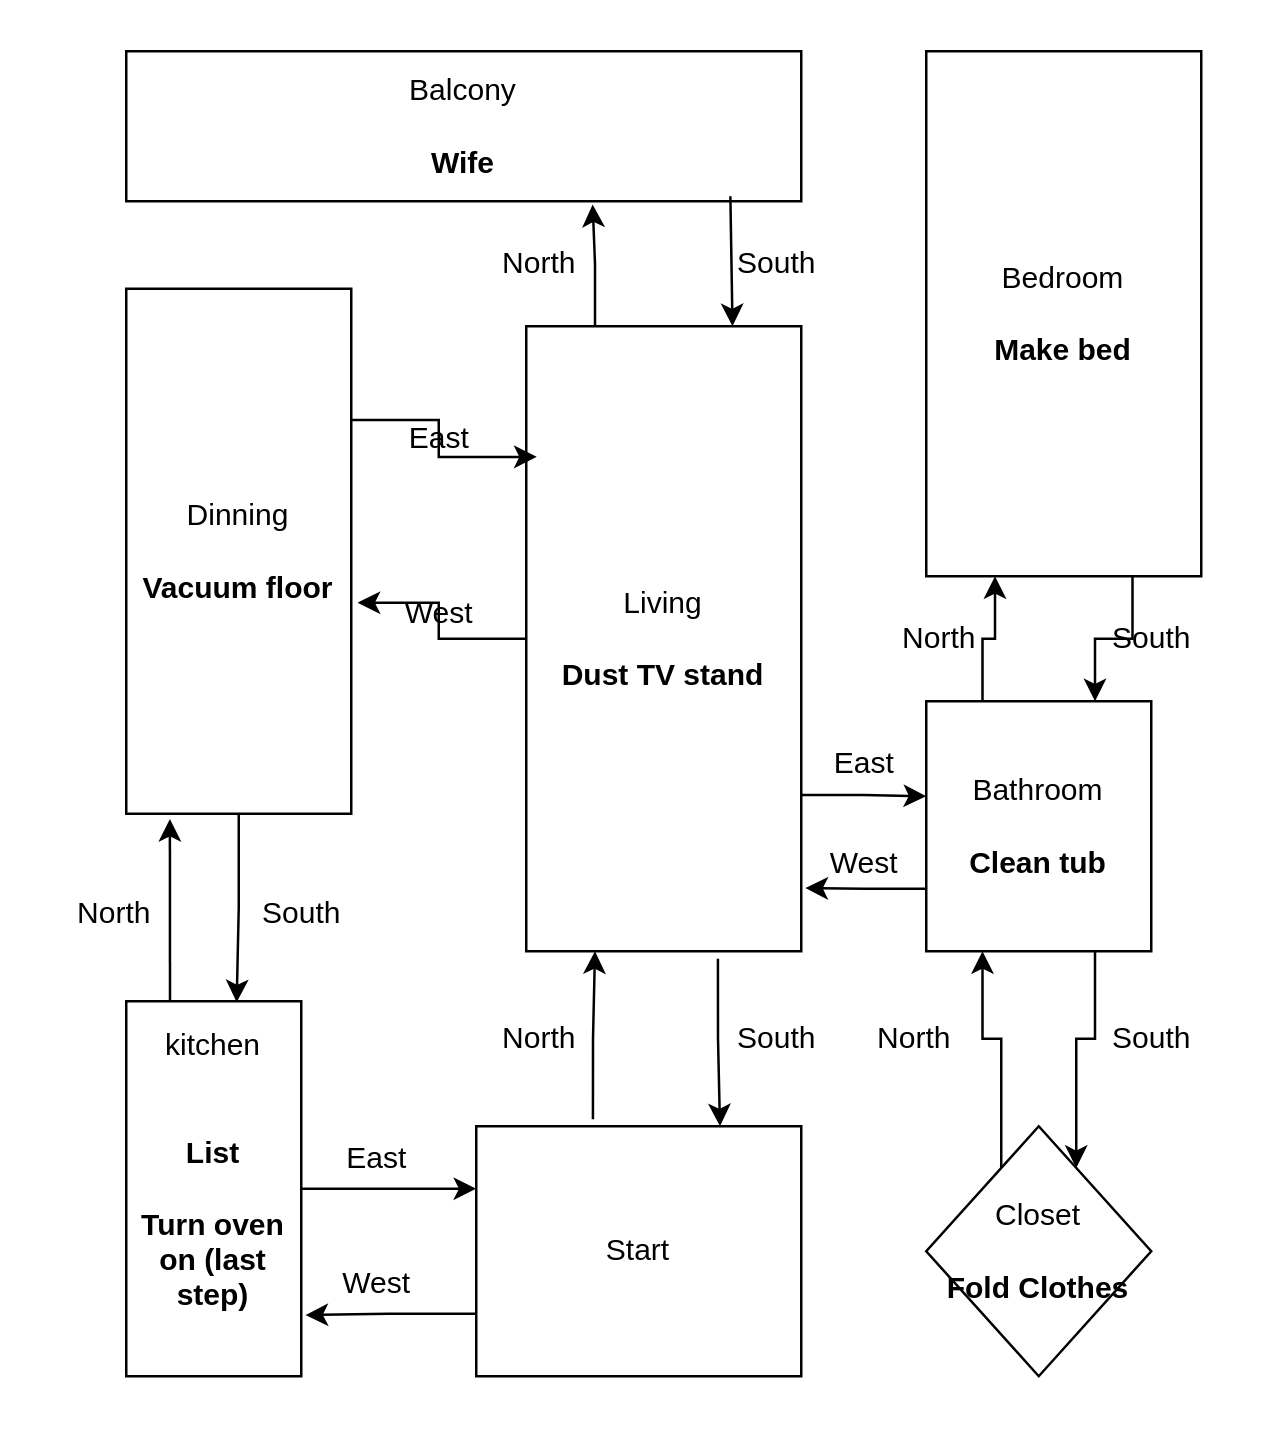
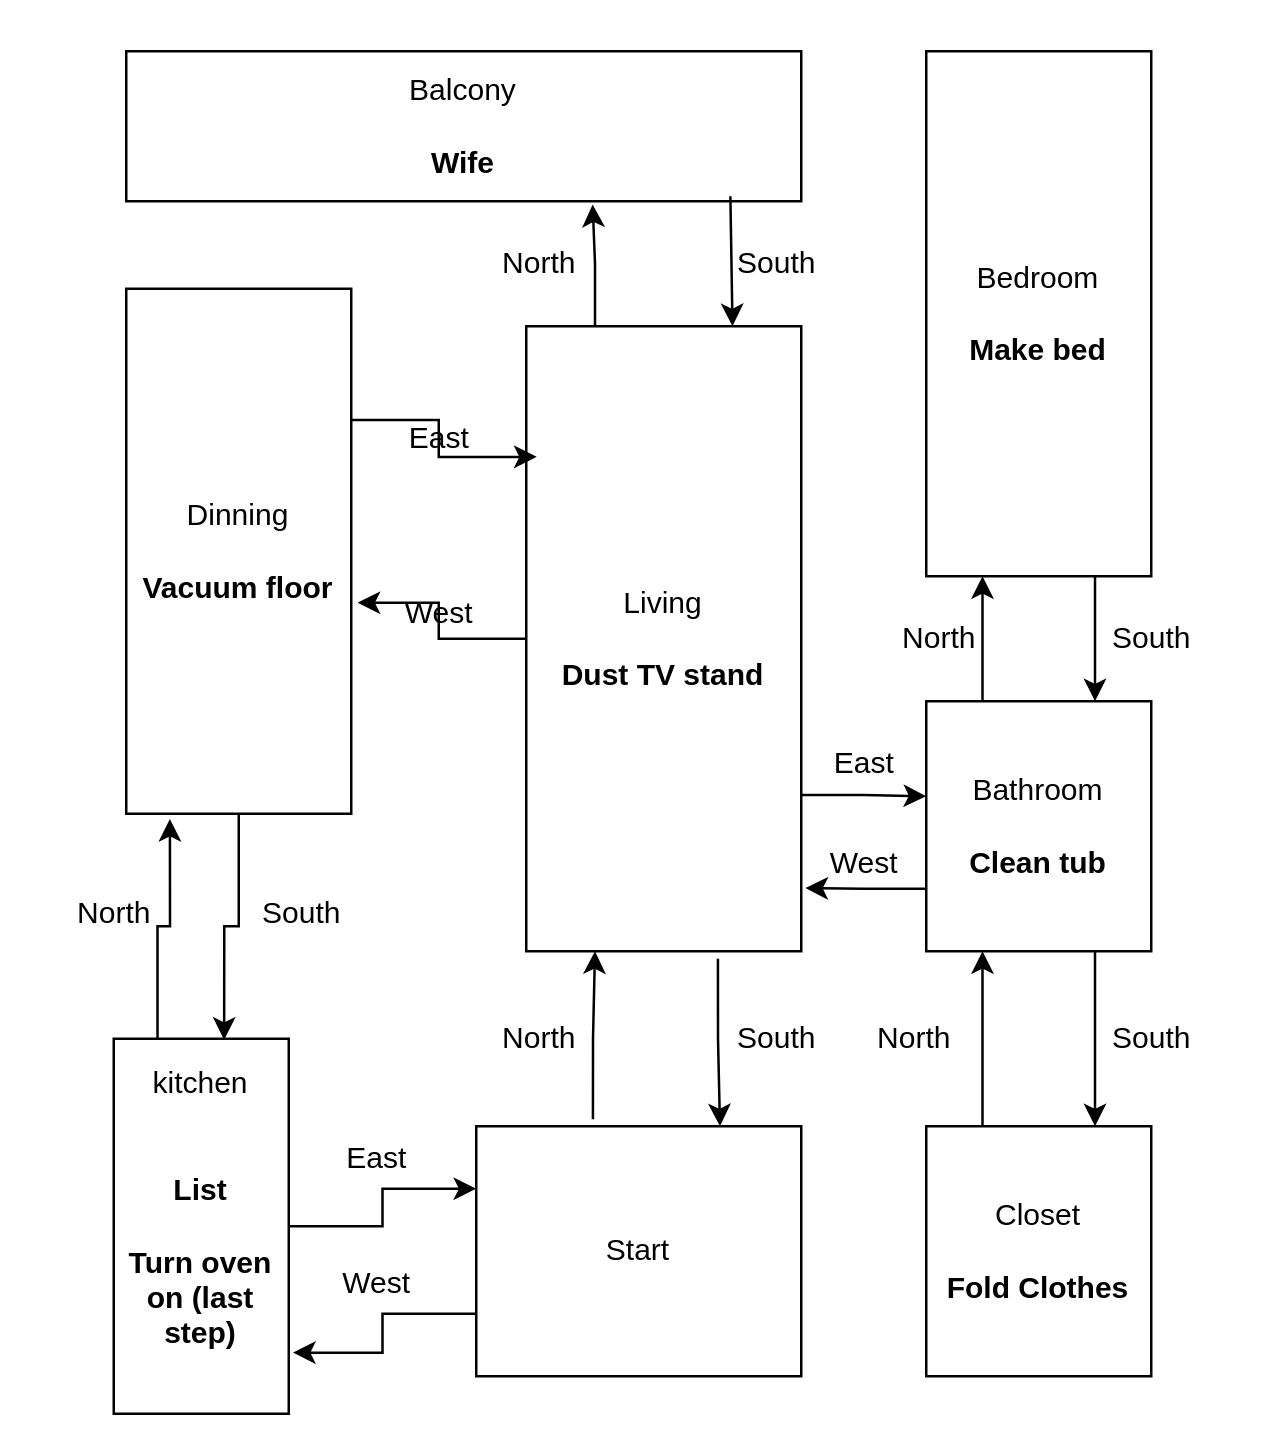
node "Bedroom Make bed": size 275x525 -> 225x525
node "kitchen List Turn oven on (last step)": moved (214, 1189) -> (201, 1226)
node "Closet Fold Clothes": shape diamond -> rectangle
